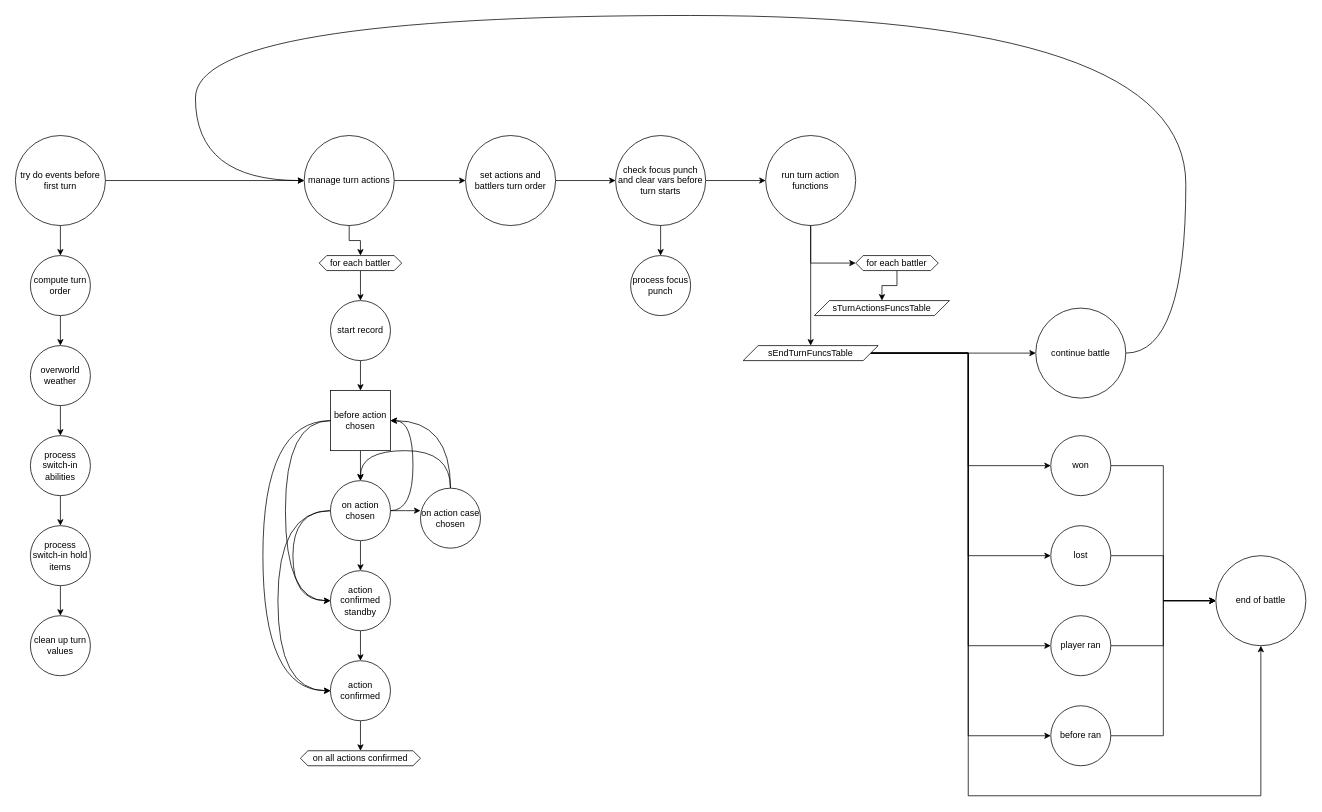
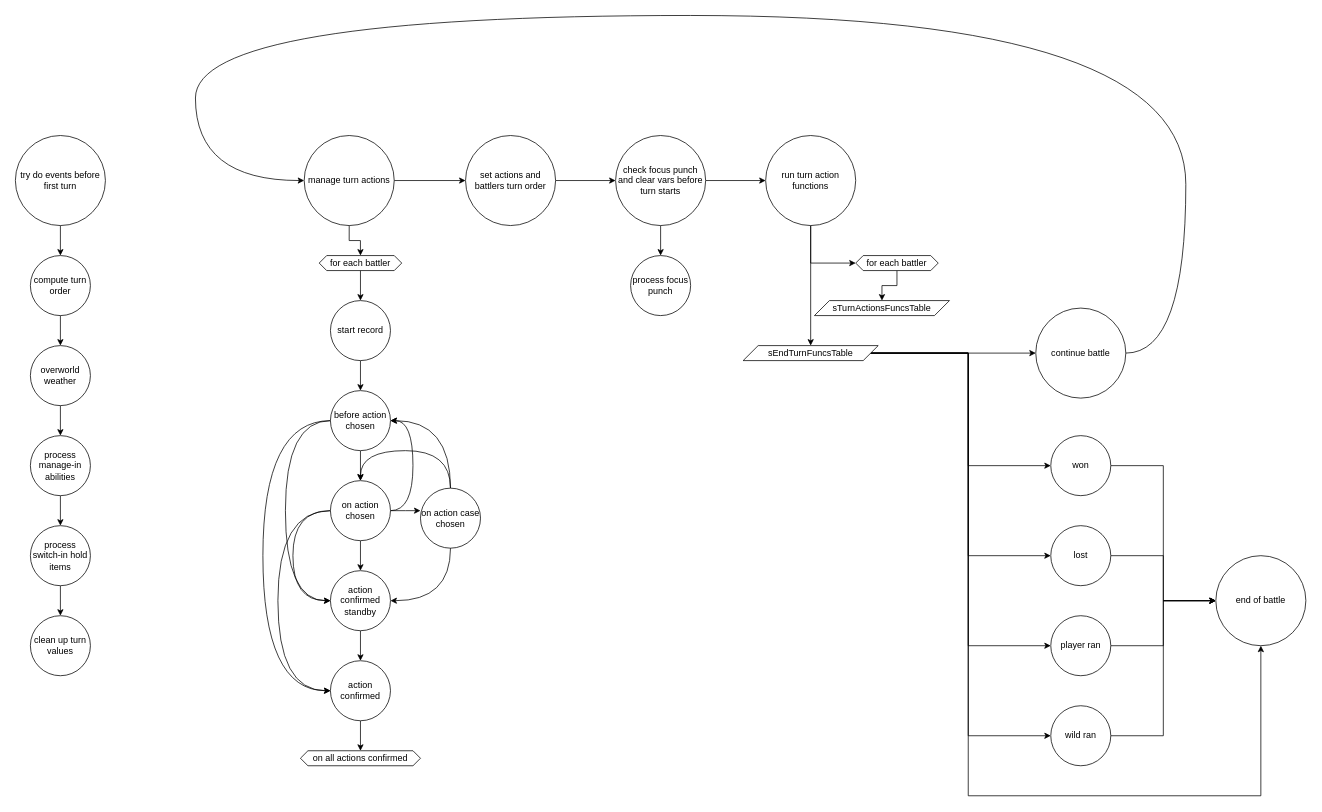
edge "try do events before first turn" -> "manage turn actions": removed
node "before action chosen": shape rectangle -> ellipse
node "process switch-in abilities": label "process switch-in abilities" -> "process manage-in abilities"
edge "on action case chosen" -> "action confirmed standby": added
node "before ran": label "before ran" -> "wild ran"
